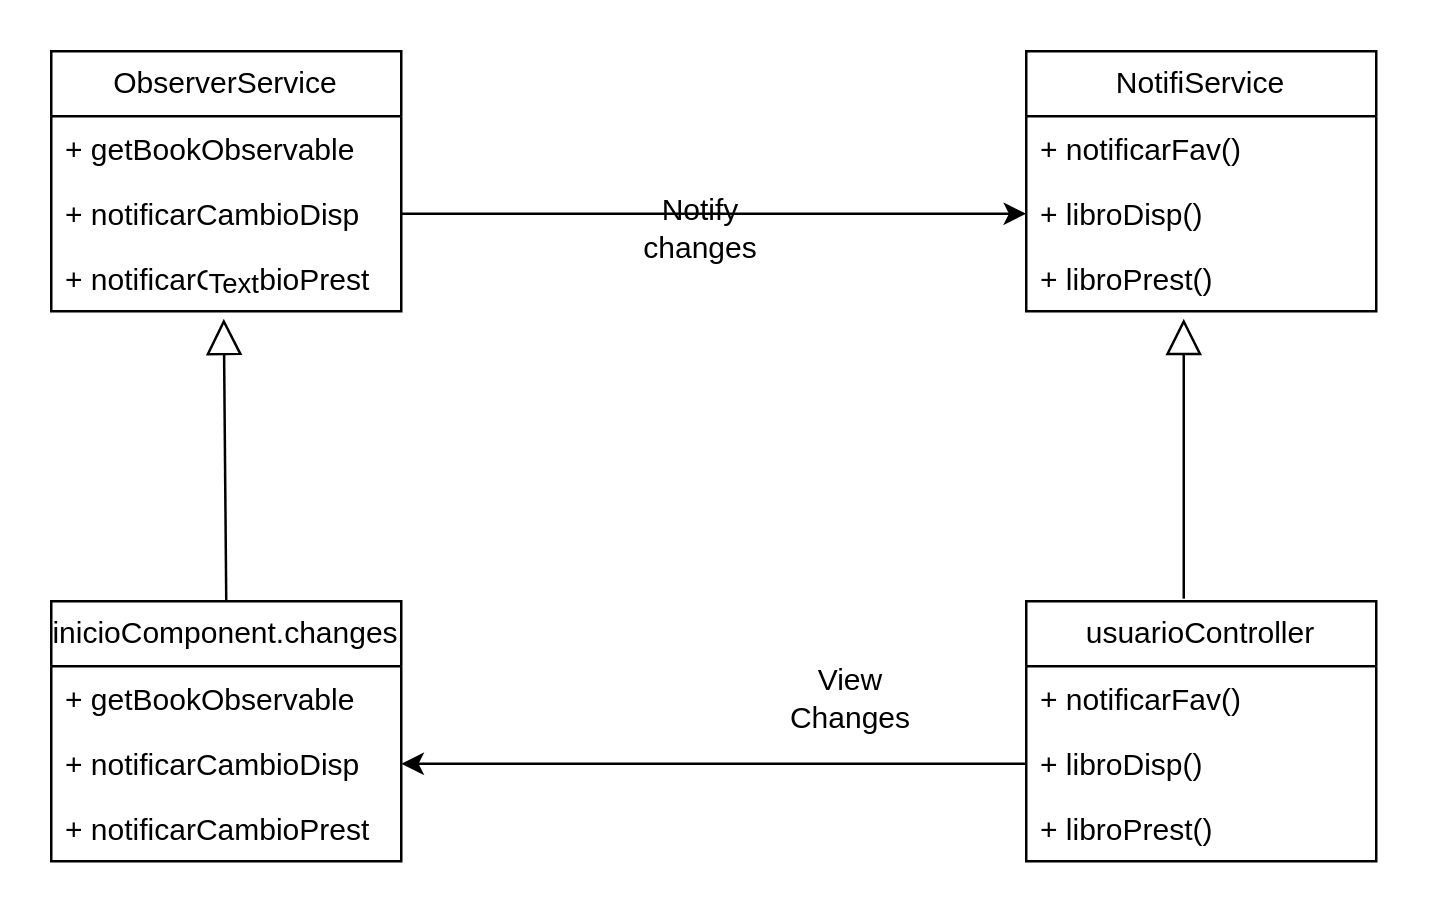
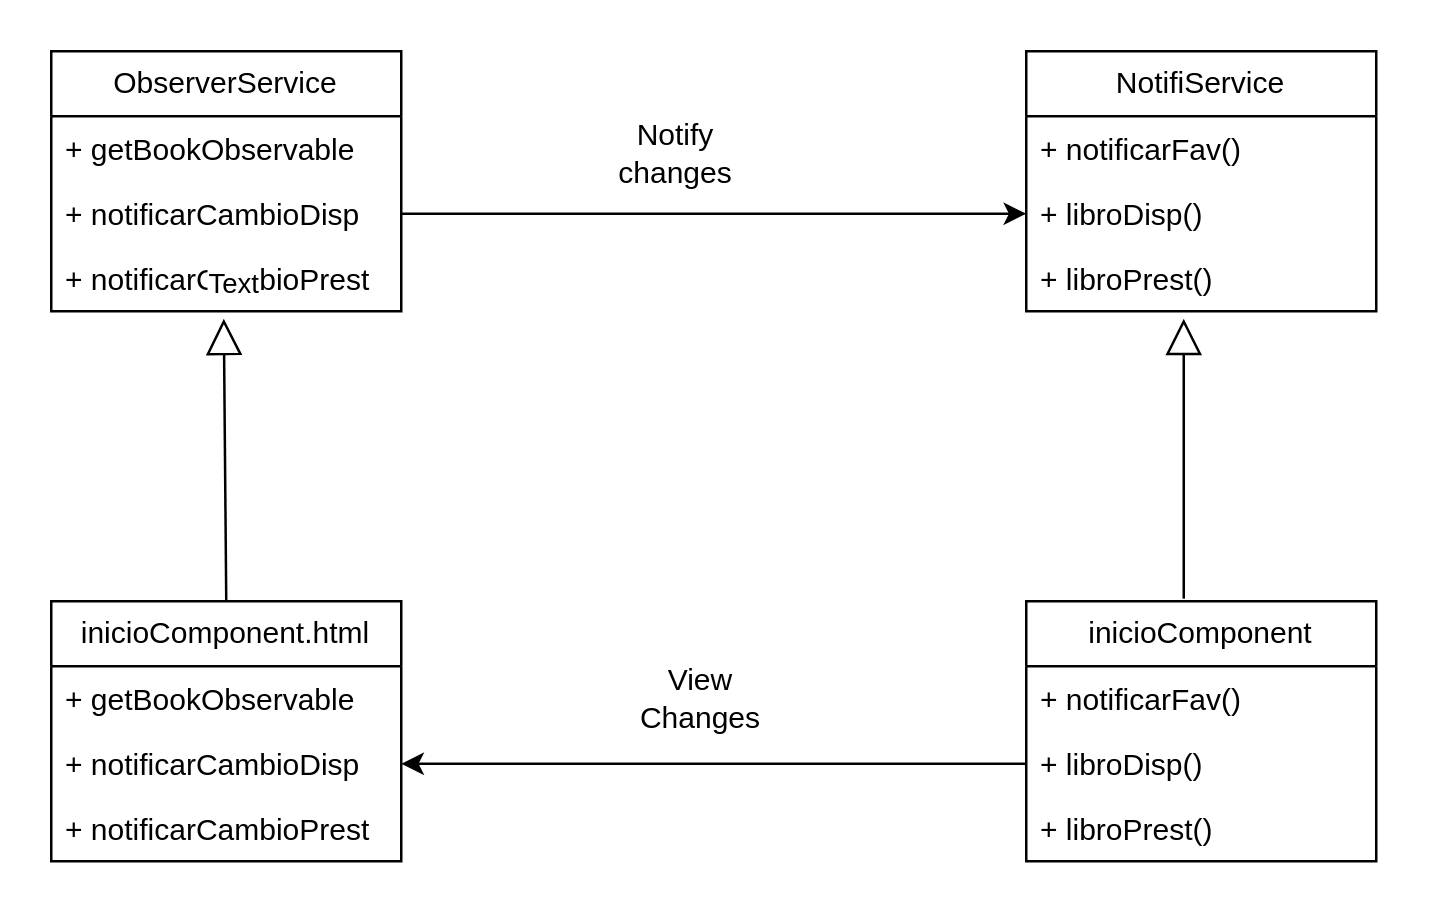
node "Notify changes": moved (701, 229) -> (676, 154)
node "inicioComponent.changes": label "inicioComponent.changes" -> "inicioComponent.html"
node "usuarioController": label "usuarioController" -> "inicioComponent"
node "View Changes": moved (851, 699) -> (701, 699)
